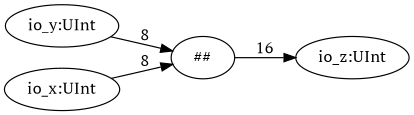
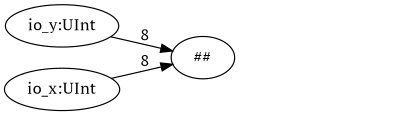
node "io_z:UInt": removed
